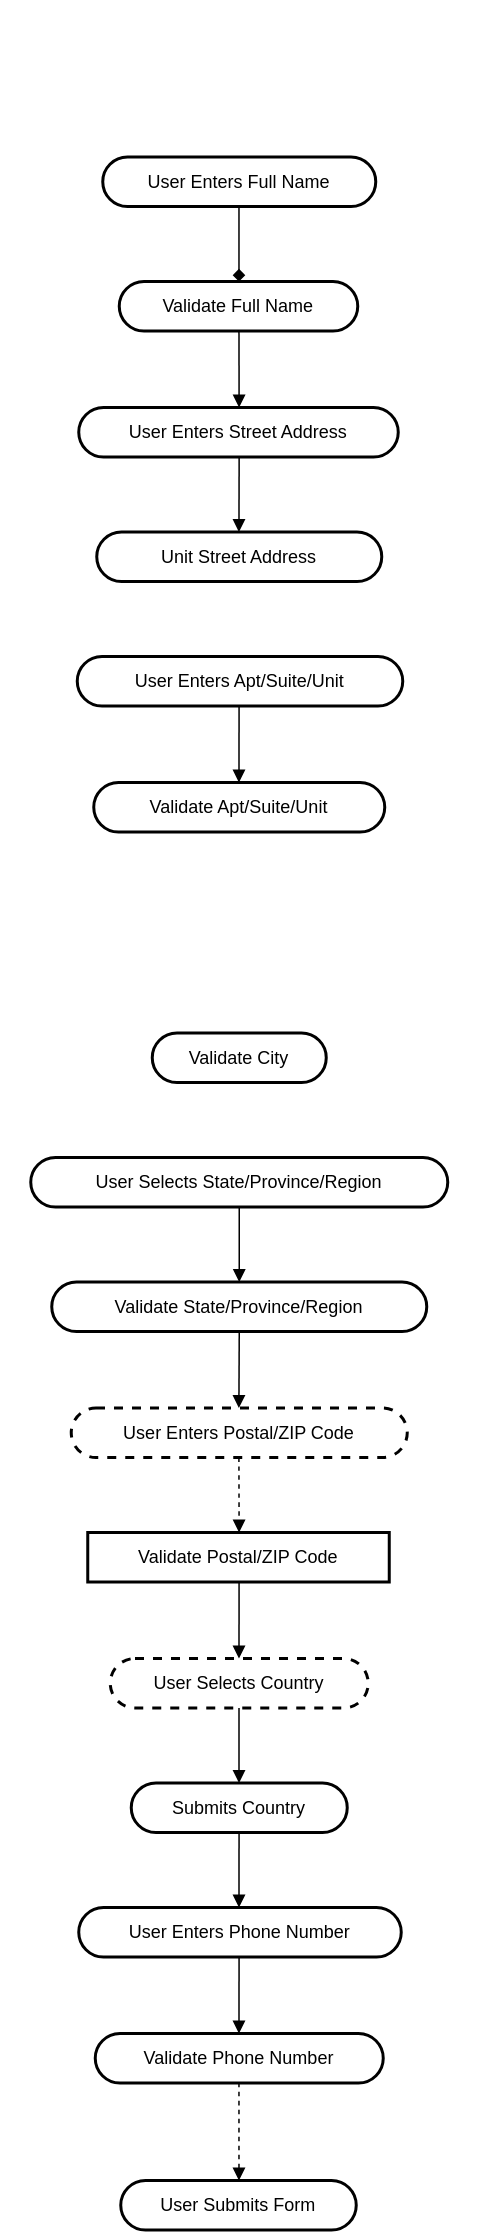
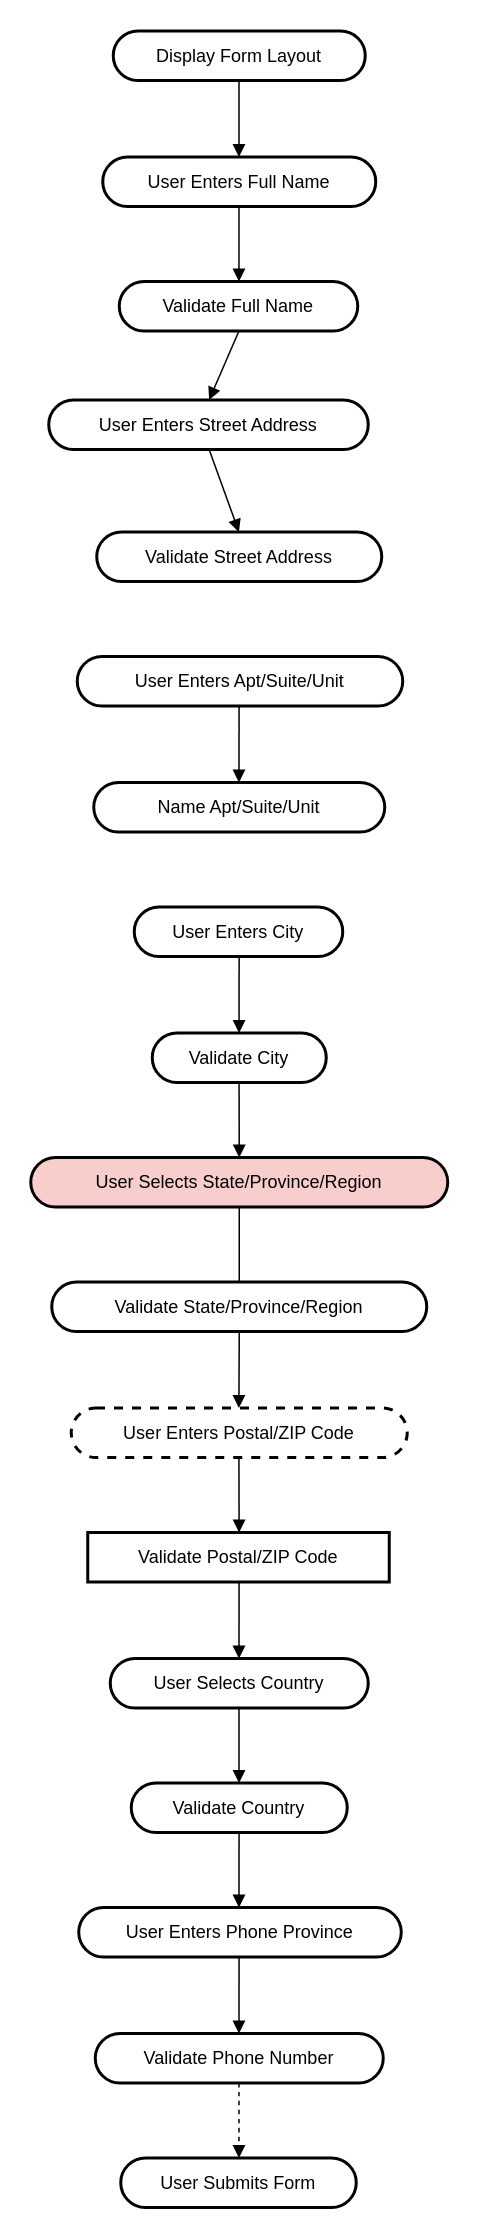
node "Display Form Layout": added
edge "Display Form Layout" -> "User Enters Full Name": added
edge "User Enters Full Name" -> "Validate Full Name": arrowhead diamond -> block
node "User Enters Street Address": moved (239, 432) -> (209, 425)
node "Unit Street Address": label "Unit Street Address" -> "Validate Street Address"
node "Validate Apt/Suite/Unit": label "Validate Apt/Suite/Unit" -> "Name Apt/Suite/Unit"
node "User Enters City": added
edge "User Enters City" -> "Validate City": added
edge "Validate City" -> "User Selects State/Province/Region": added
node "User Selects State/Province/Region": fillcolor #ffffff -> #f8cecc
edge "User Selects State/Province/Region" -> "Validate State/Province/Region": arrowhead block -> none
edge "User Enters Postal/ZIP Code" -> "Validate Postal/ZIP Code": style dashed -> solid
node "User Selects Country": style dashed -> solid
node "Submits Country": label "Submits Country" -> "Validate Country"
node "User Enters Phone Number": label "User Enters Phone Number" -> "User Enters Phone Province"
node "User Submits Form": moved (239, 2205) -> (239, 2183)
